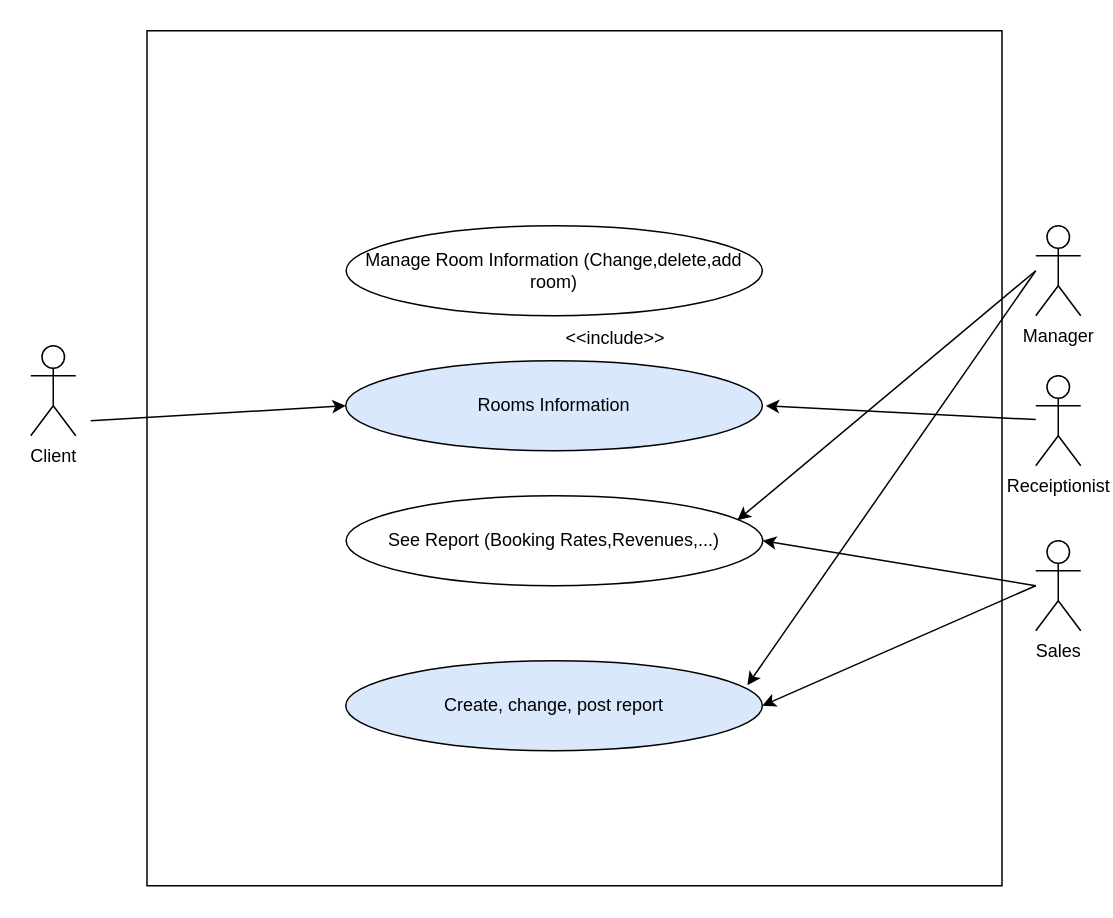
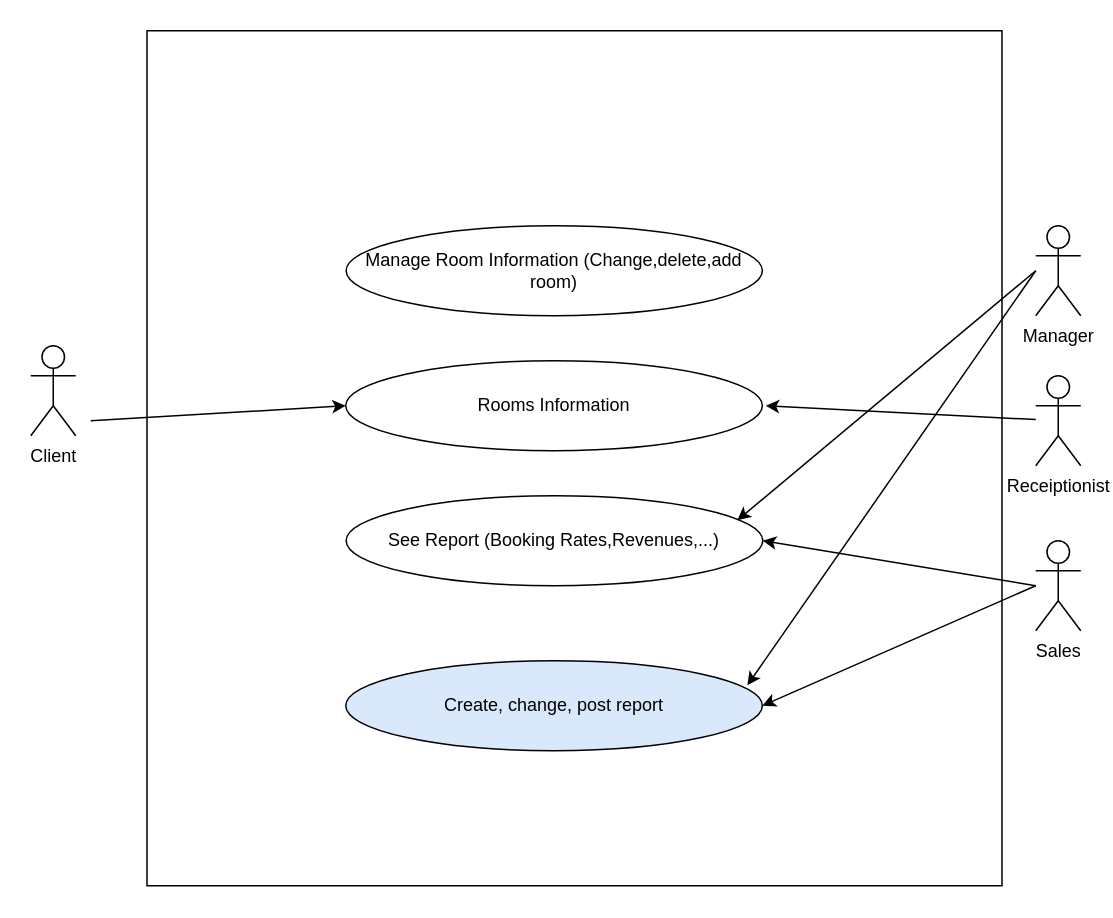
node "<<include>>": removed
node "Rooms Information": fillcolor #dae8fc -> #ffffff
